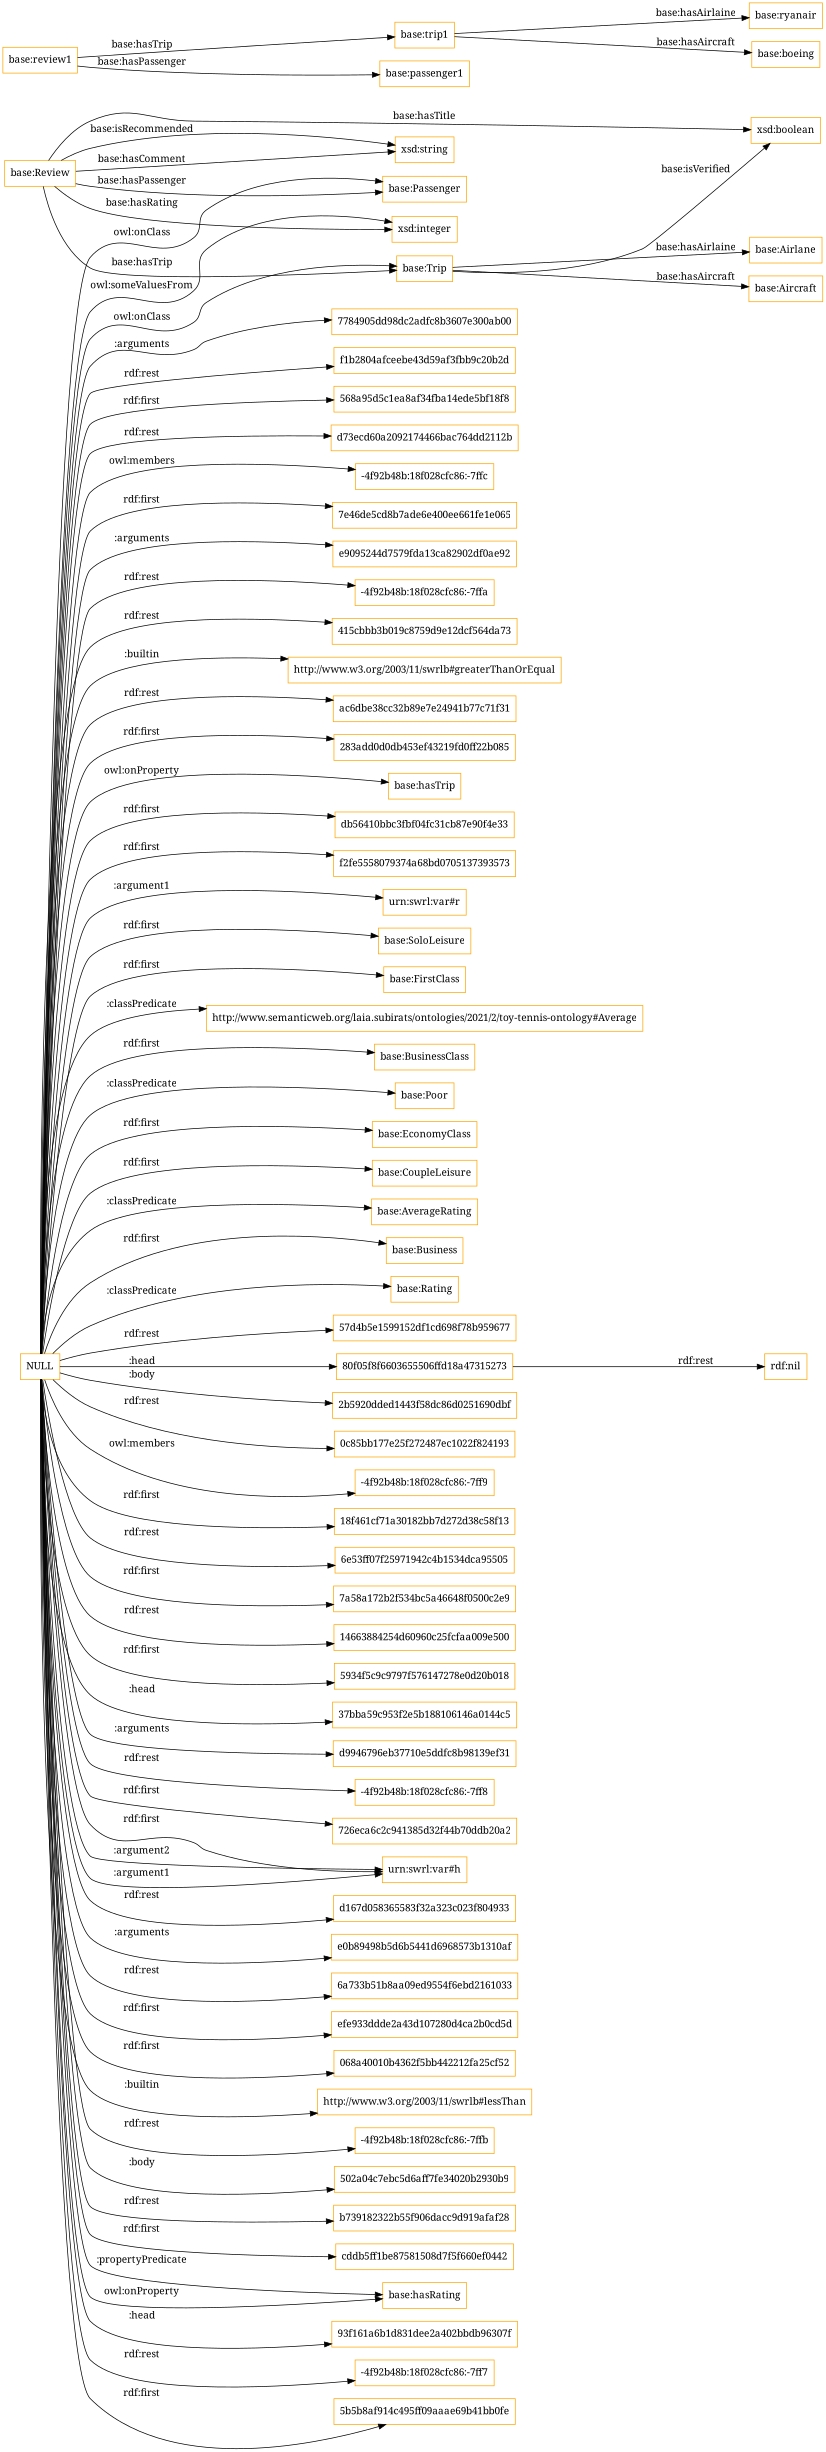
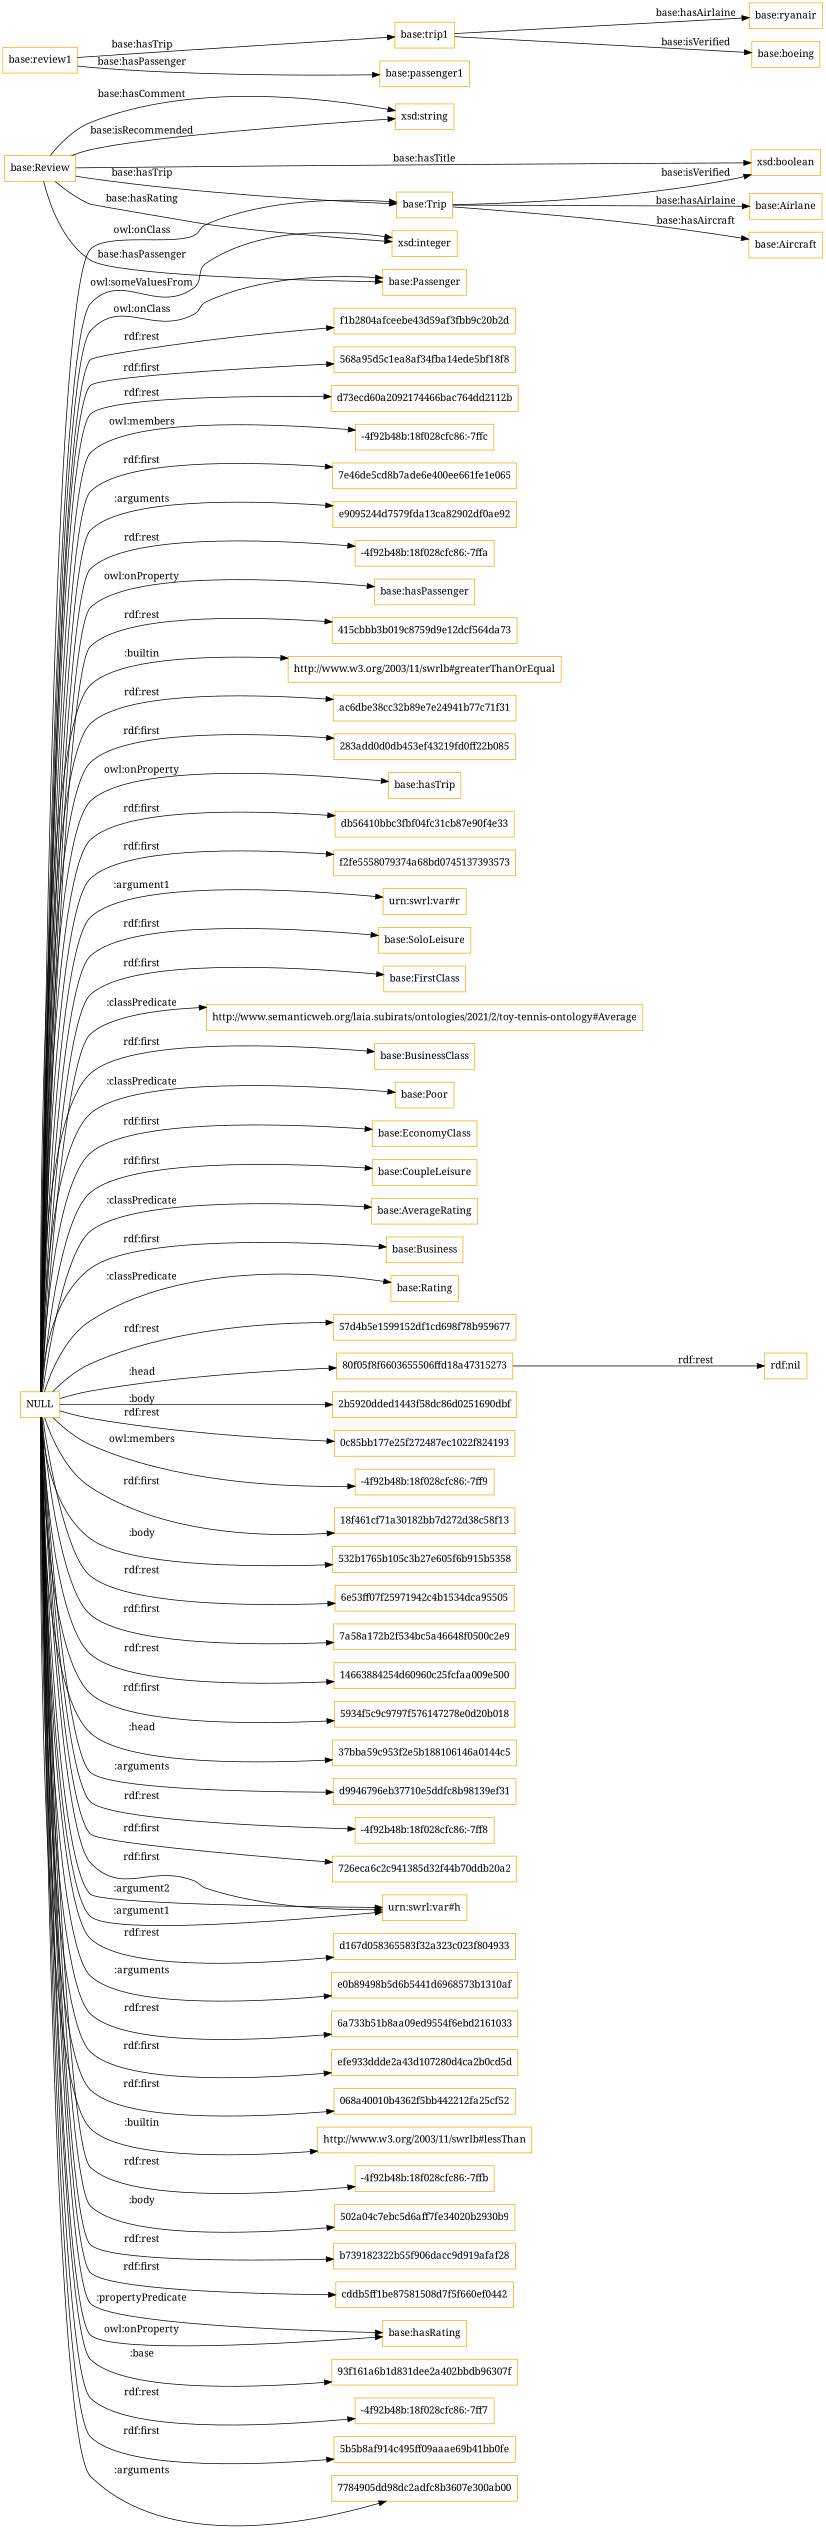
edge "base:trip1" -> "base:boeing": label "base:hasAircraft" -> "base:isVerified"
node "base:hasPassenger": added
node "f2fe5558079374a68bd0705137393573": label "f2fe5558079374a68bd0705137393573" -> "f2fe5558079374a68bd0745137393573"
node "532b1765b105c3b27e605f6b915b5358": added
edge "NULL" -> "93f161a6b1d831dee2a402bbdb96307f": label ":head" -> ":base"
